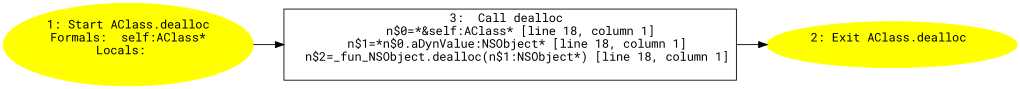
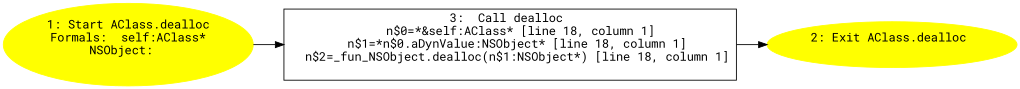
node "1: Start AClass.dealloc Formals:  self:AClass* Locals:": label "1: Start AClass.dealloc Formals:  self:AClass* Locals:" -> "1: Start AClass.dealloc Formals:  self:AClass* NSObject:"
